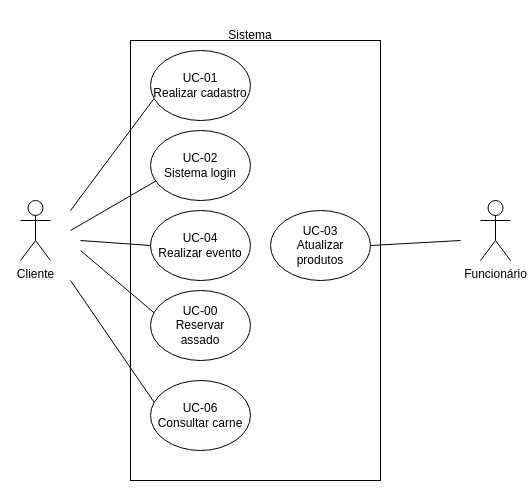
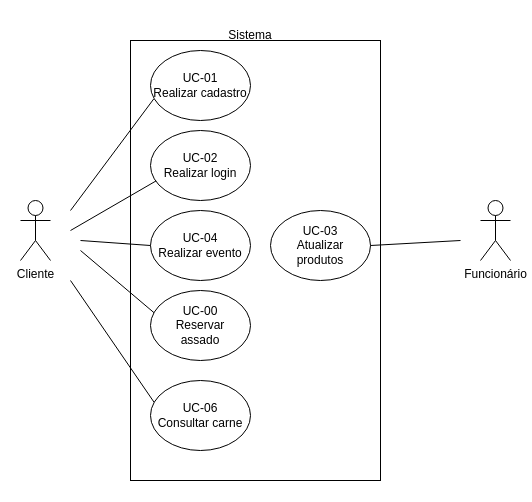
node "UC-02 Sistema login": label "UC-02 Sistema login" -> "UC-02 Realizar login"
